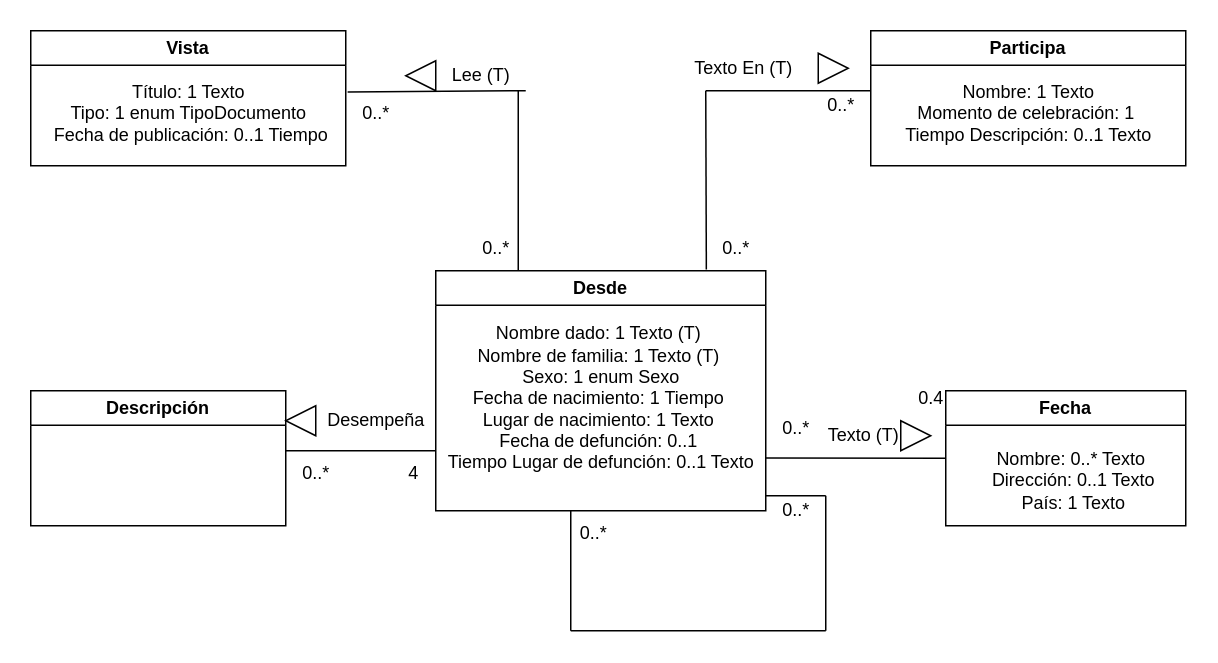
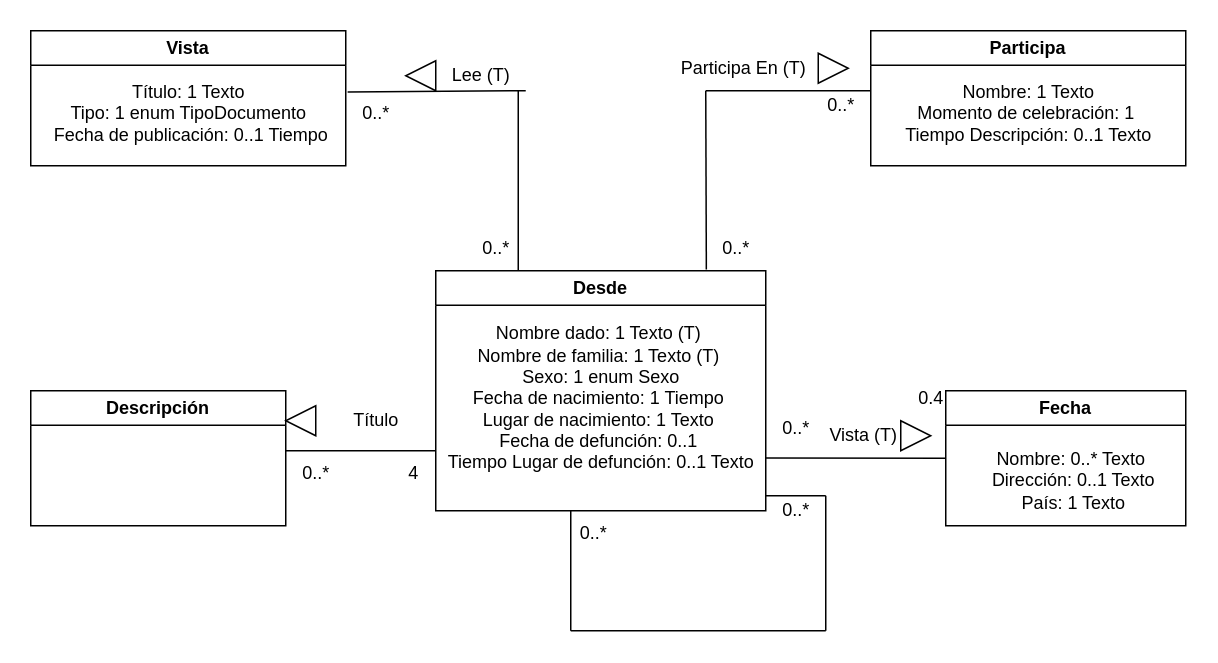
node "Texto En (T)": label "Texto En (T)" -> "Participa En (T)"
node "Desempeña": label "Desempeña" -> "Título"
node "Texto (T)": label "Texto (T)" -> "Vista (T)"
